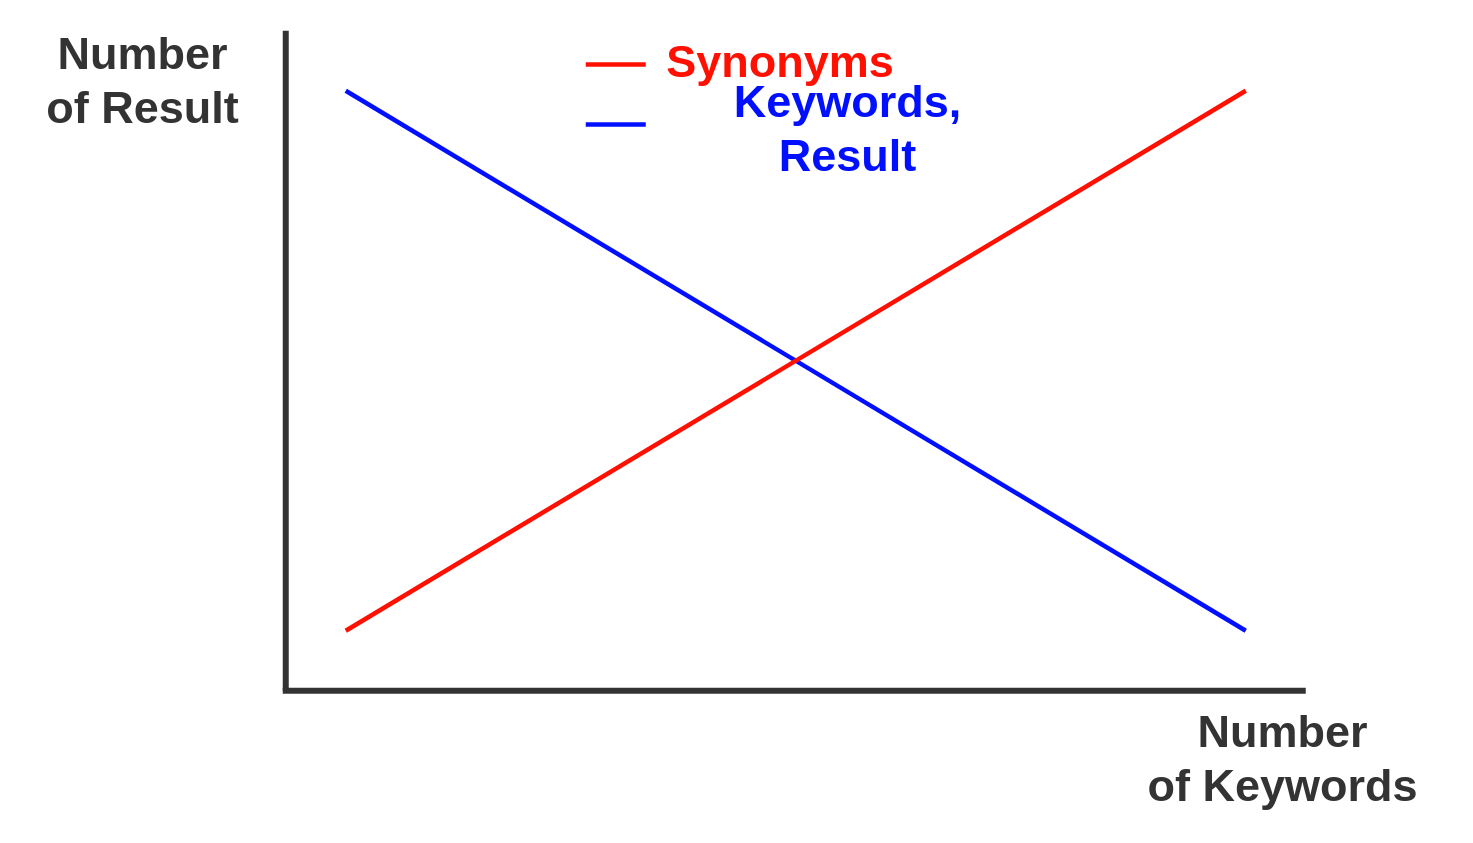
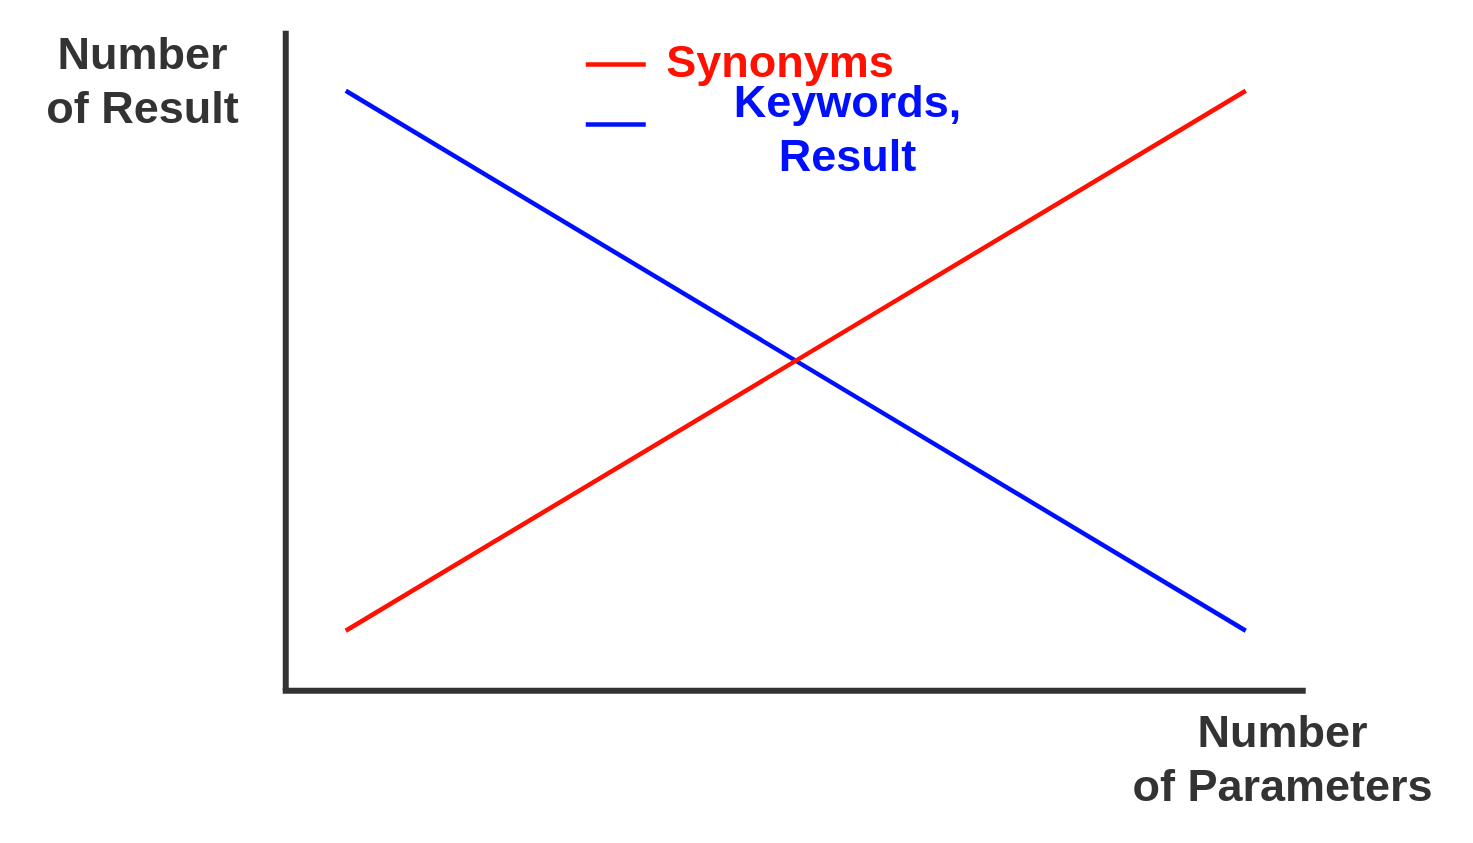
node "Number of Keywords": label "Number of Keywords" -> "Number of Parameters"
